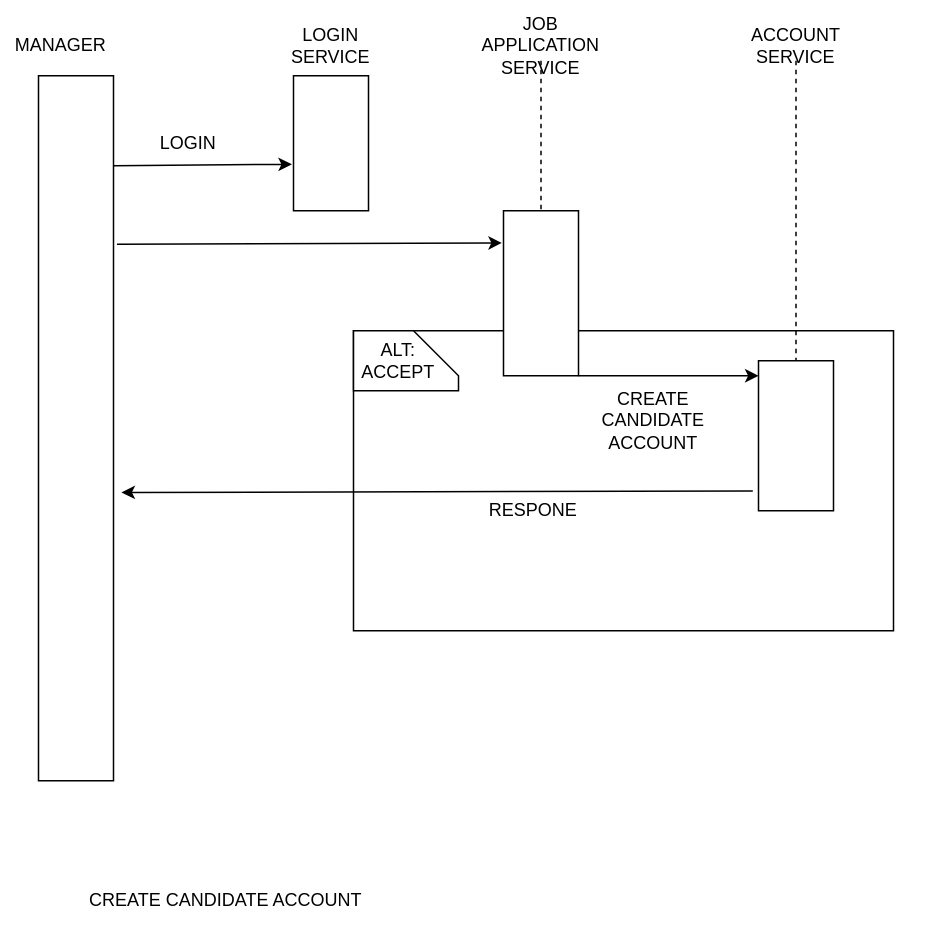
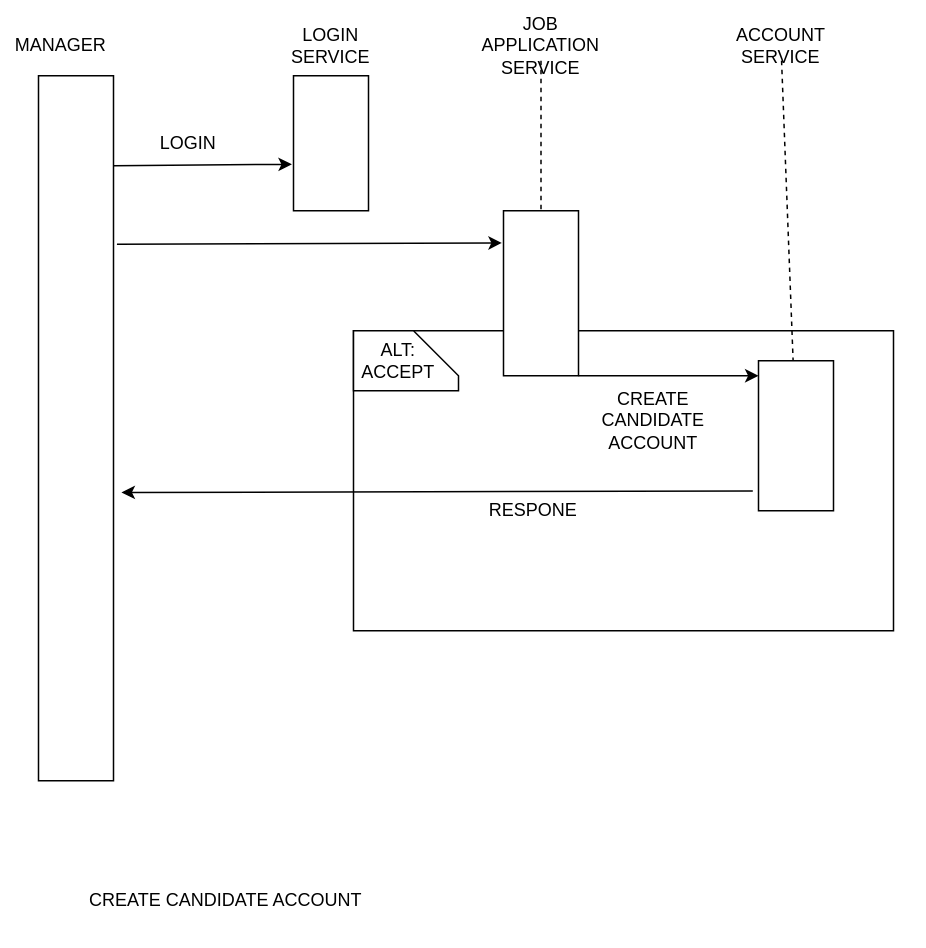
node "ACCOUNT SERVICE": moved (796, 46) -> (781, 46)
